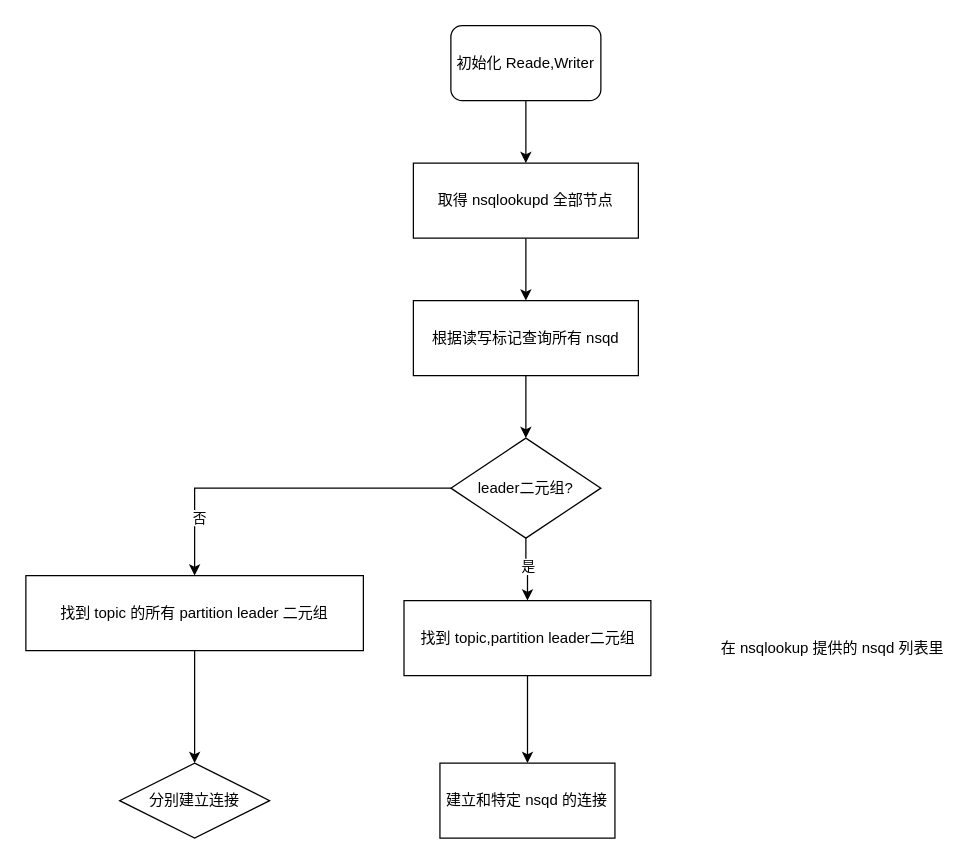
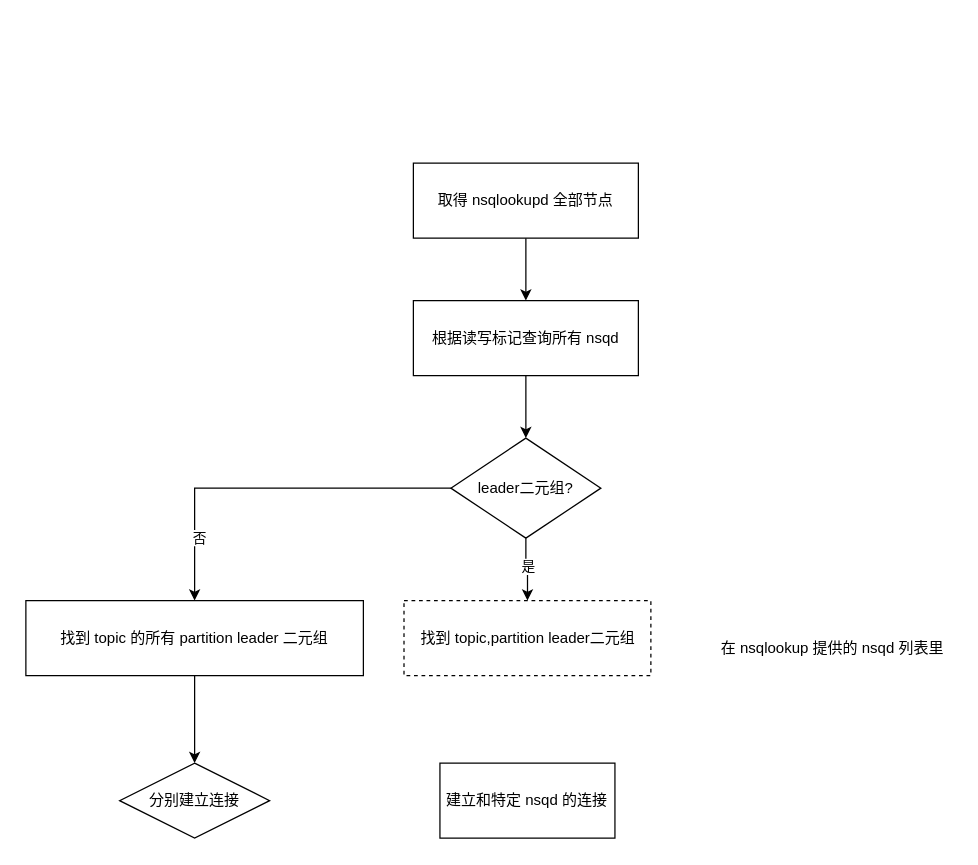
node "初始化 Reade,Writer": removed
edge "初始化 Reade,Writer" -> "取得 nsqlookupd 全部节点": removed
node "找到 topic 的所有 partition leader 二元组": moved (194, 613) -> (194, 638)
node "找到 topic,partition leader二元组": style solid -> dashed
edge "找到 topic,partition leader二元组" -> "建立和特定 nsqd 的连接": removed
